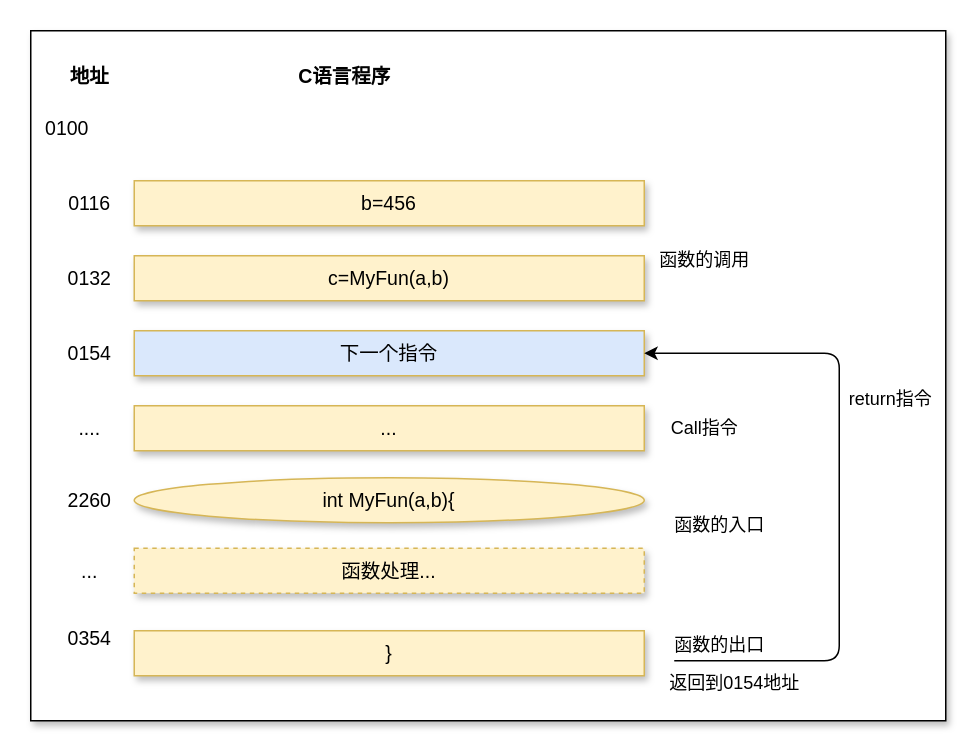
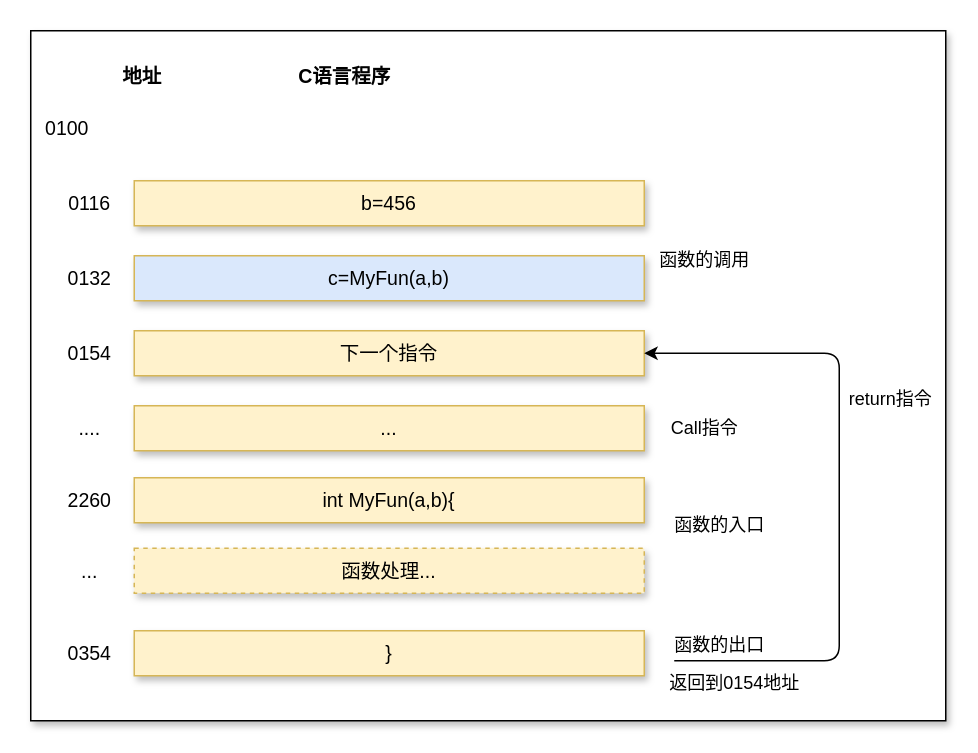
node "地址": moved (89, 76) -> (142, 76)
node "c=MyFun(a,b)": fillcolor #fff2cc -> #dae8fc
node "下一个指令": fillcolor #dae8fc -> #fff2cc
node "int MyFun(a,b){": shape ellipse -> rectangle
node "0354": moved (89, 638) -> (89, 653)
